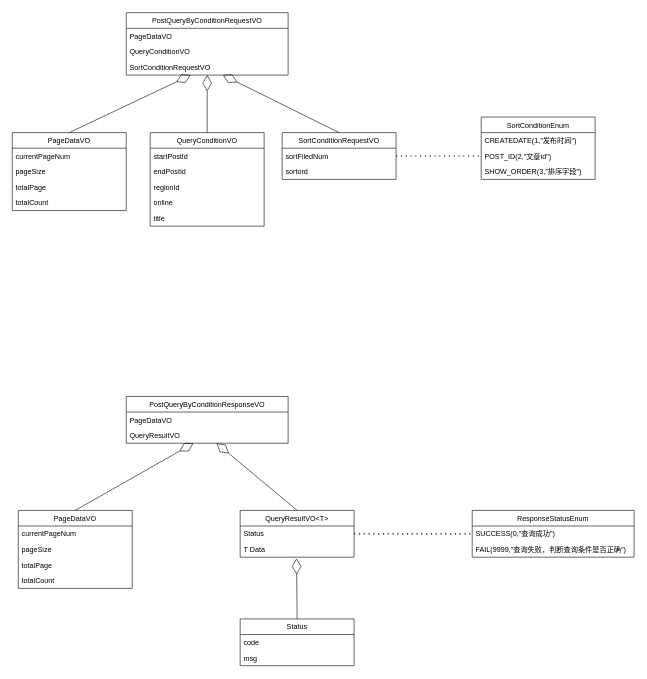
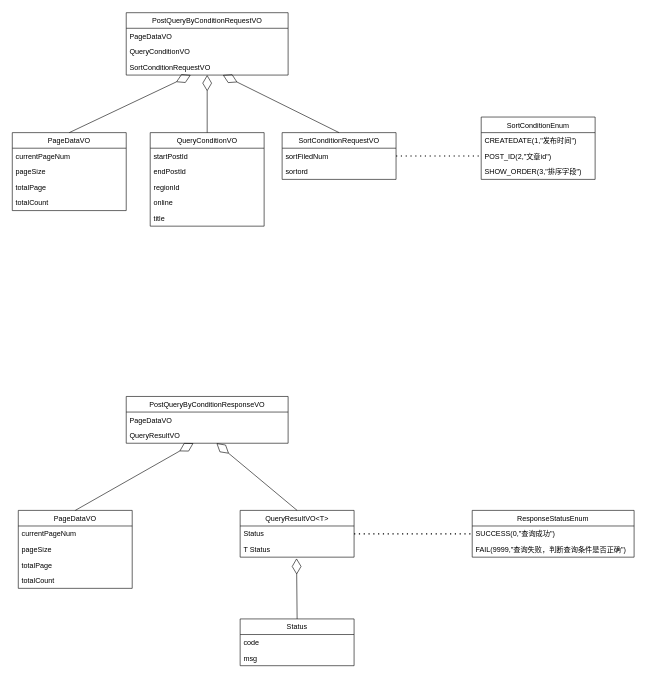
node "T Data": label "T Data" -> "T Status"
